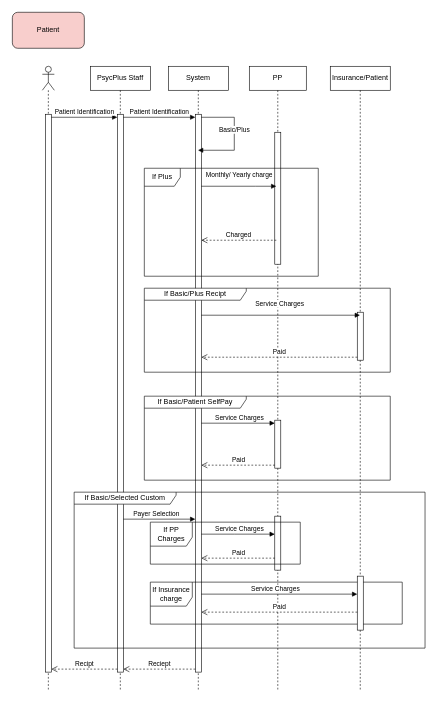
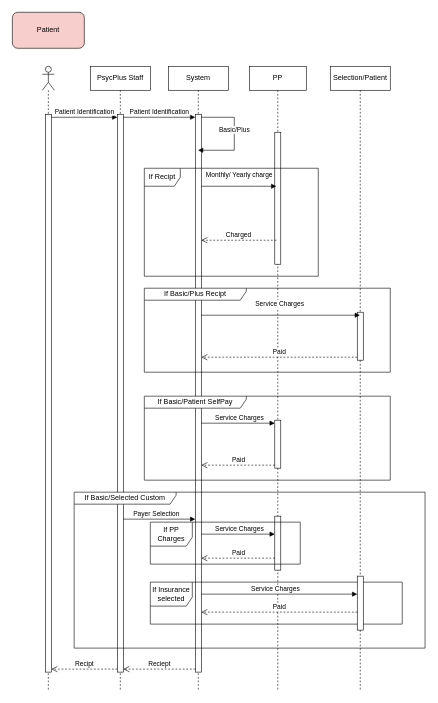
node "Insurance/Patient": label "Insurance/Patient" -> "Selection/Patient"
node "If Plus": label "If Plus" -> "If Recipt"
node "If Insurance charge": label "If Insurance charge" -> "If Insurance selected"
